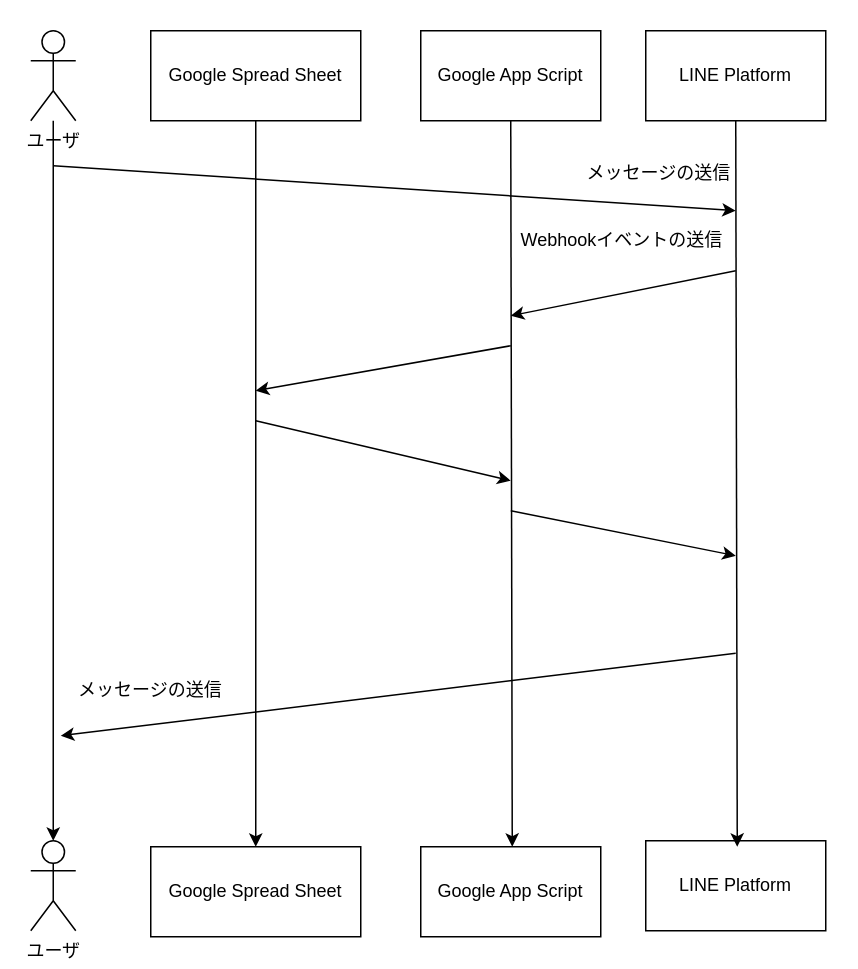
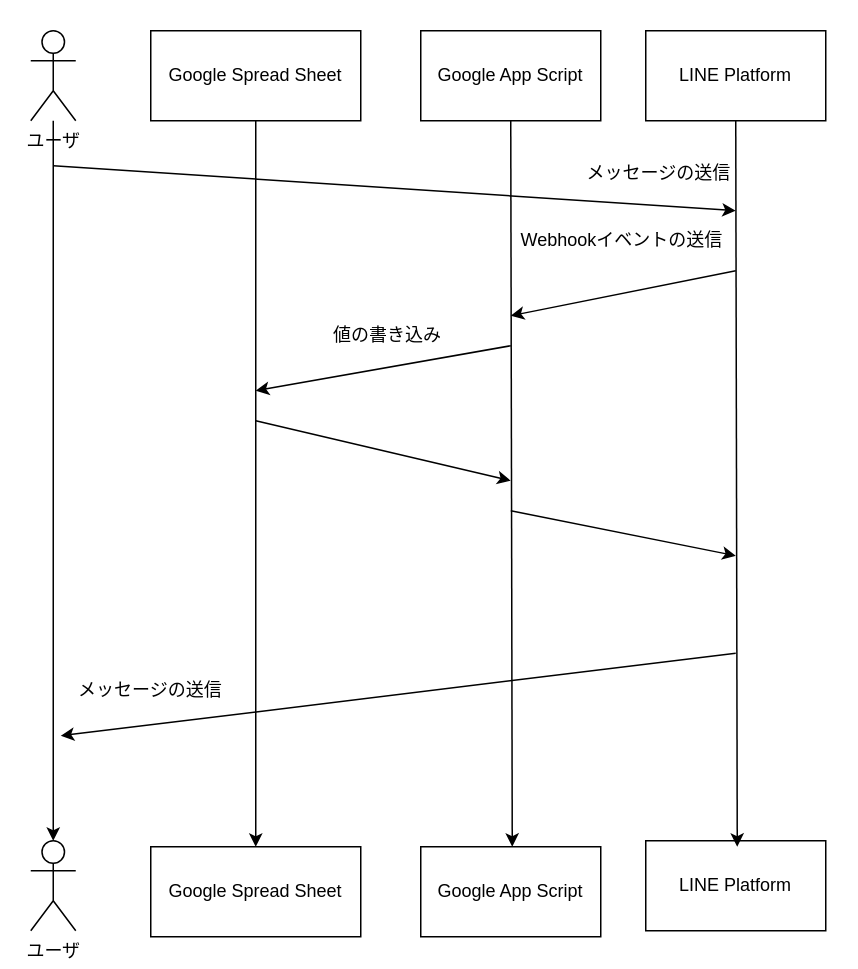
node "値の書き込み": added
